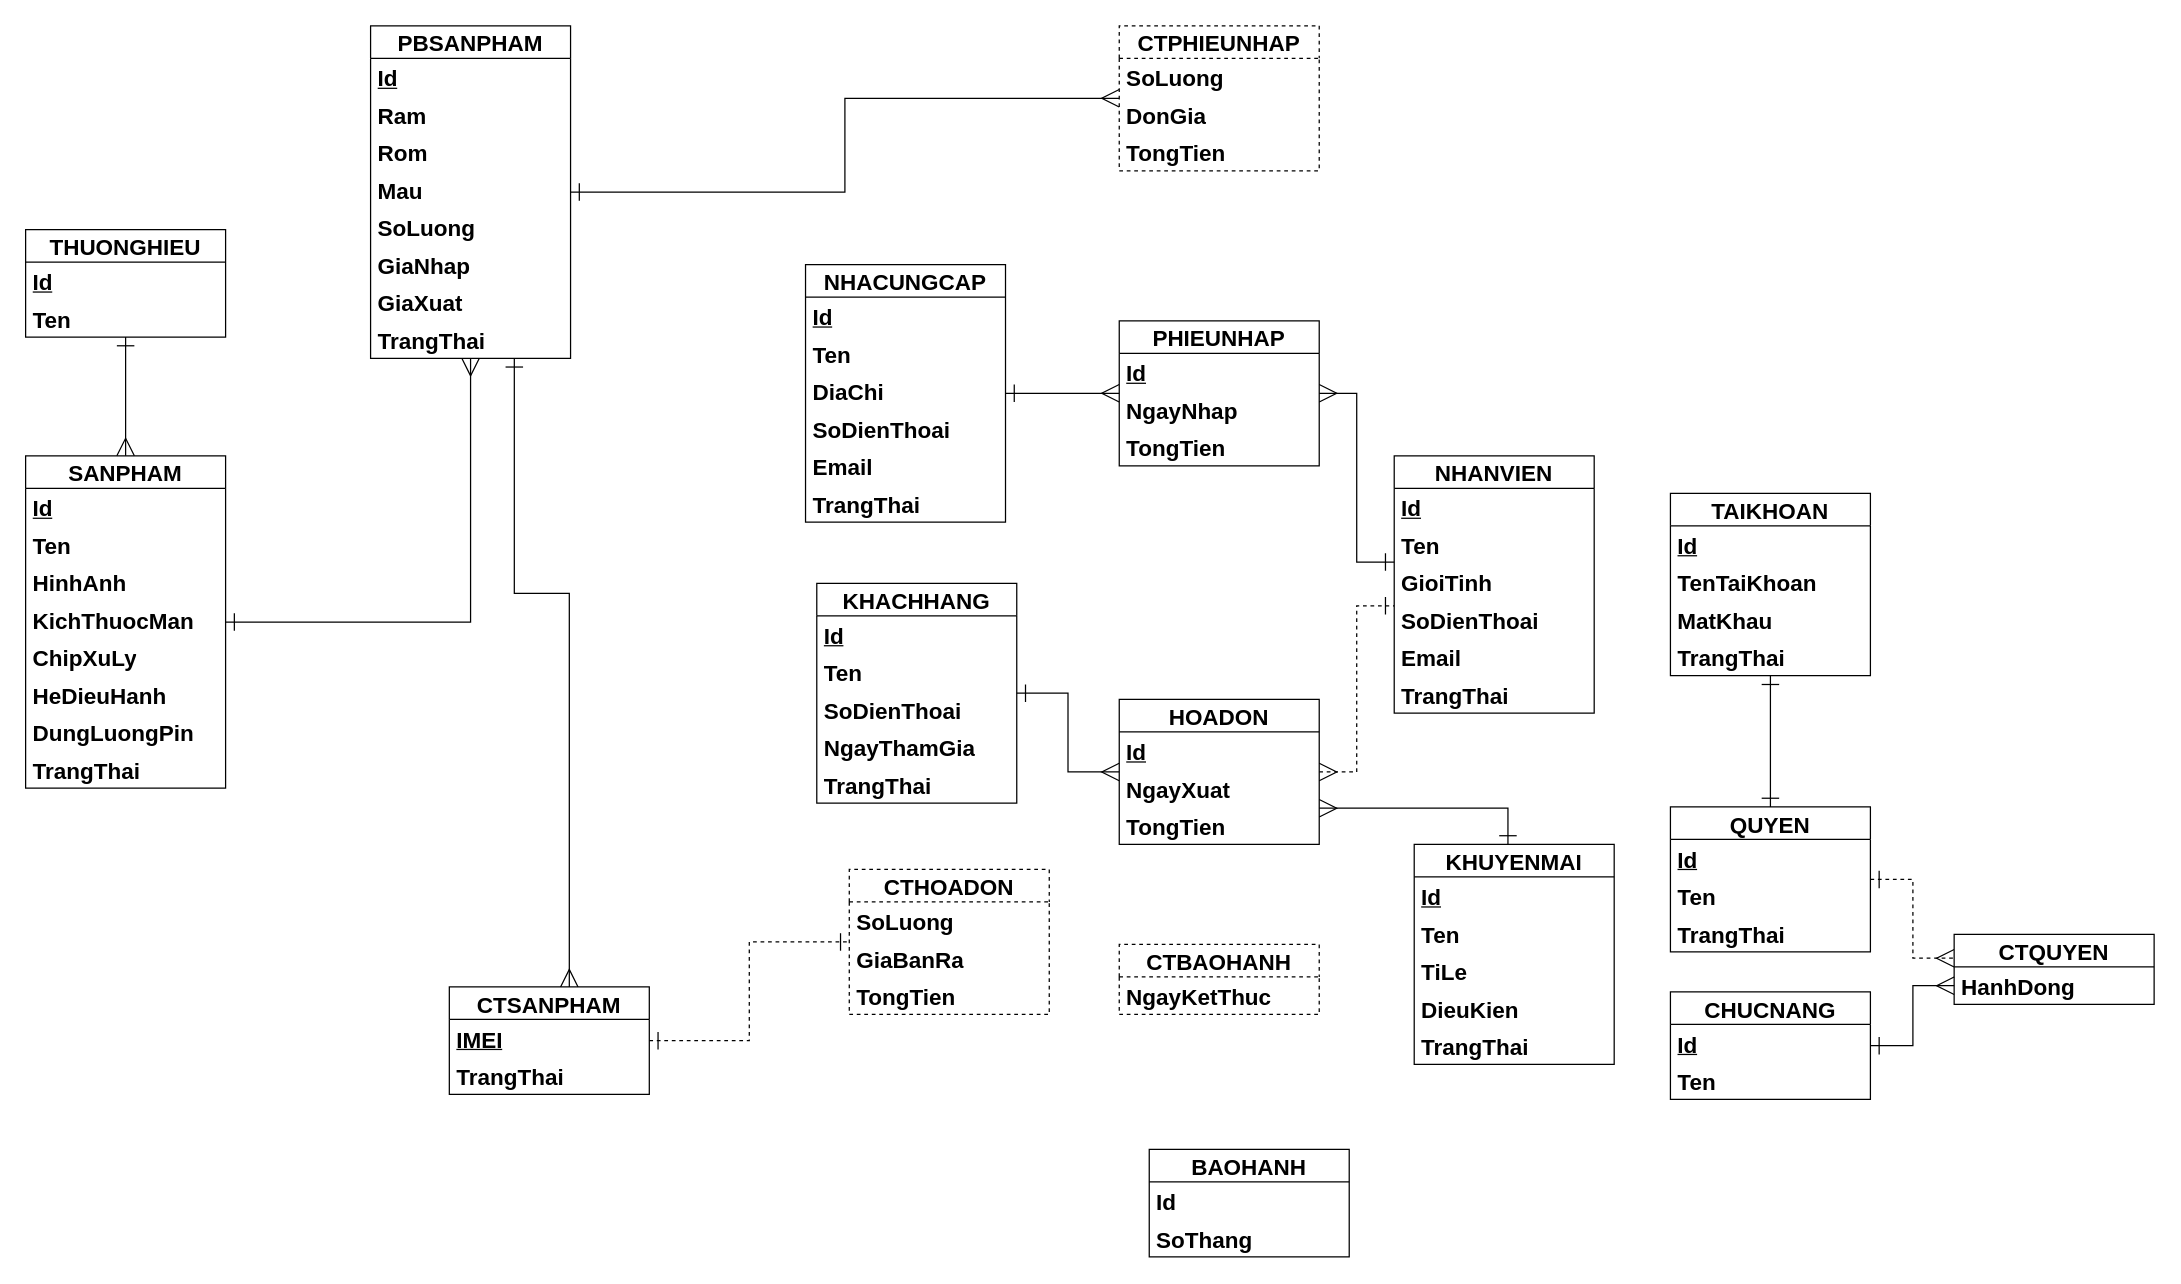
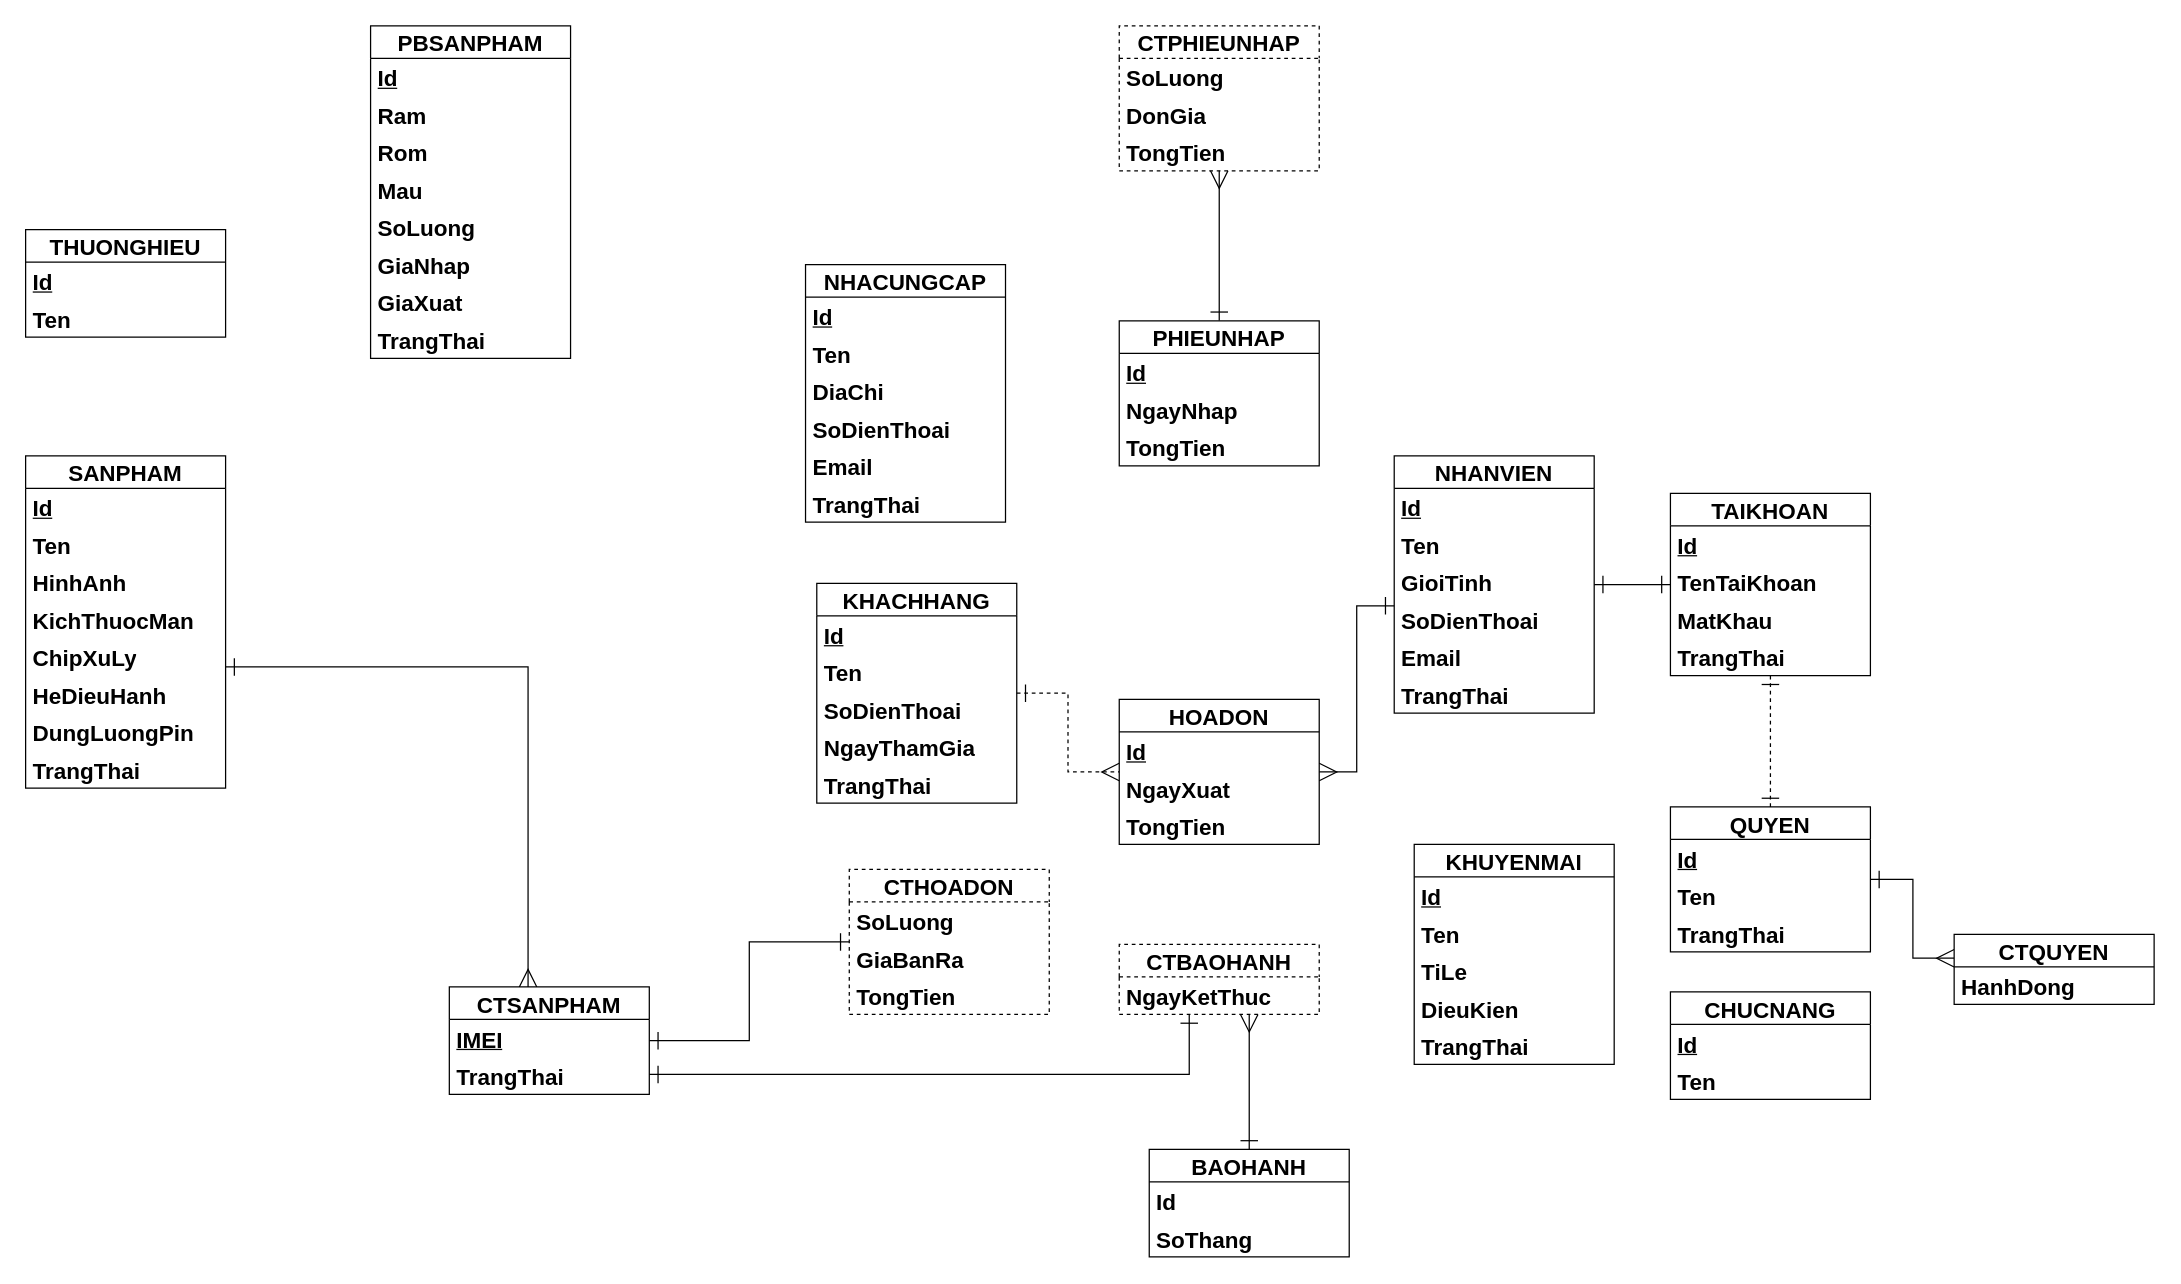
edge "CTPHIEUNHAP" -- "PBSANPHAM": removed
edge "CTPHIEUNHAP" -- "PHIEUNHAP": added
edge "NHACUNGCAP" -- "PHIEUNHAP": removed
edge "THUONGHIEU" -- "SANPHAM": removed
edge "PHIEUNHAP" -- "NHANVIEN": removed
edge "NHANVIEN" -- "TAIKHOAN": added
edge "PBSANPHAM" -- "SANPHAM": removed
edge "PBSANPHAM" -- "CTSANPHAM": removed
edge "SANPHAM" -- "CTSANPHAM": added
edge "NHANVIEN" -- "HOADON": style dashed -> solid
edge "KHACHHANG" -- "HOADON": style solid -> dashed
edge "TAIKHOAN" -- "QUYEN": style solid -> dashed
edge "HOADON" -- "KHUYENMAI": removed
edge "QUYEN" -- "CTQUYEN": style dashed -> solid
edge "CTHOADON" -- "CTSANPHAM": style dashed -> solid
edge "CTQUYEN" -- "CHUCNANG": removed
edge "CTBAOHANH" -- "CTSANPHAM": added
edge "CTBAOHANH" -- "BAOHANH": added
